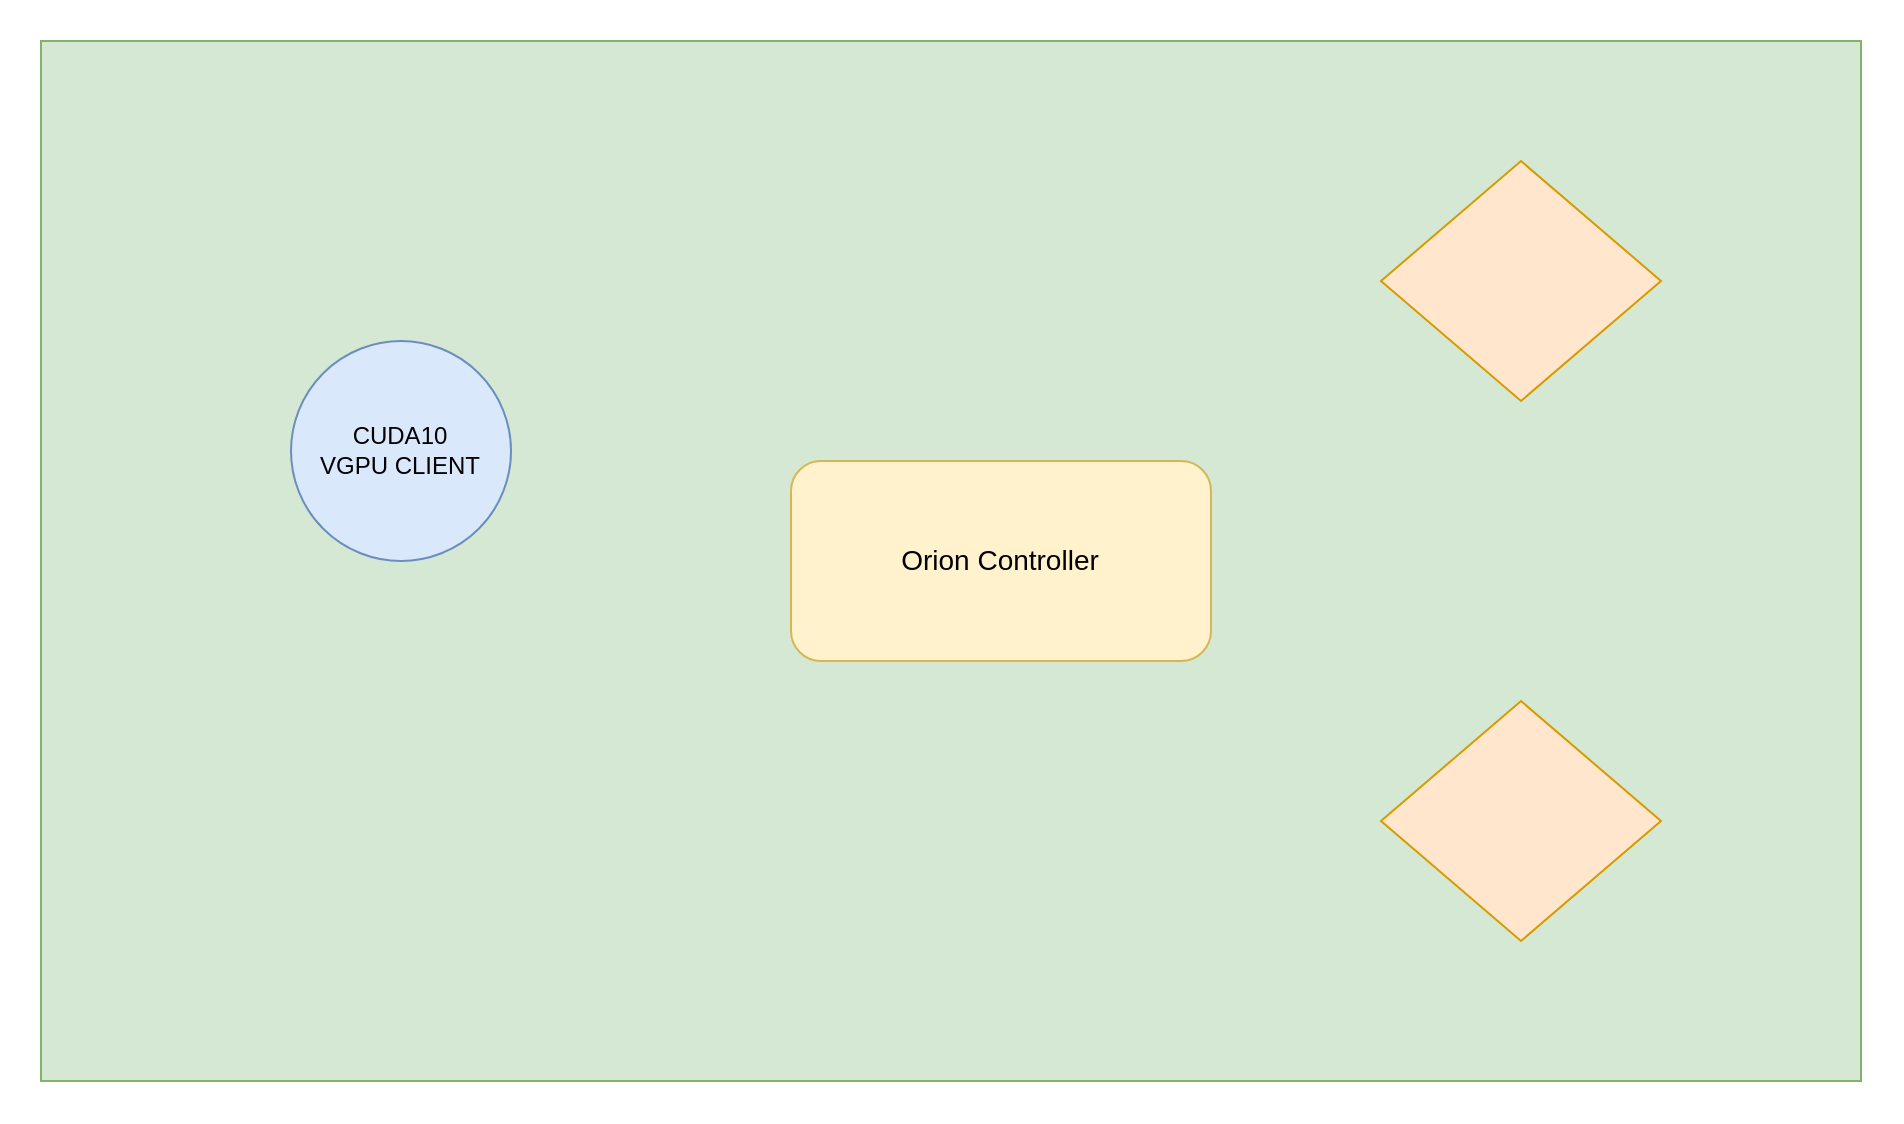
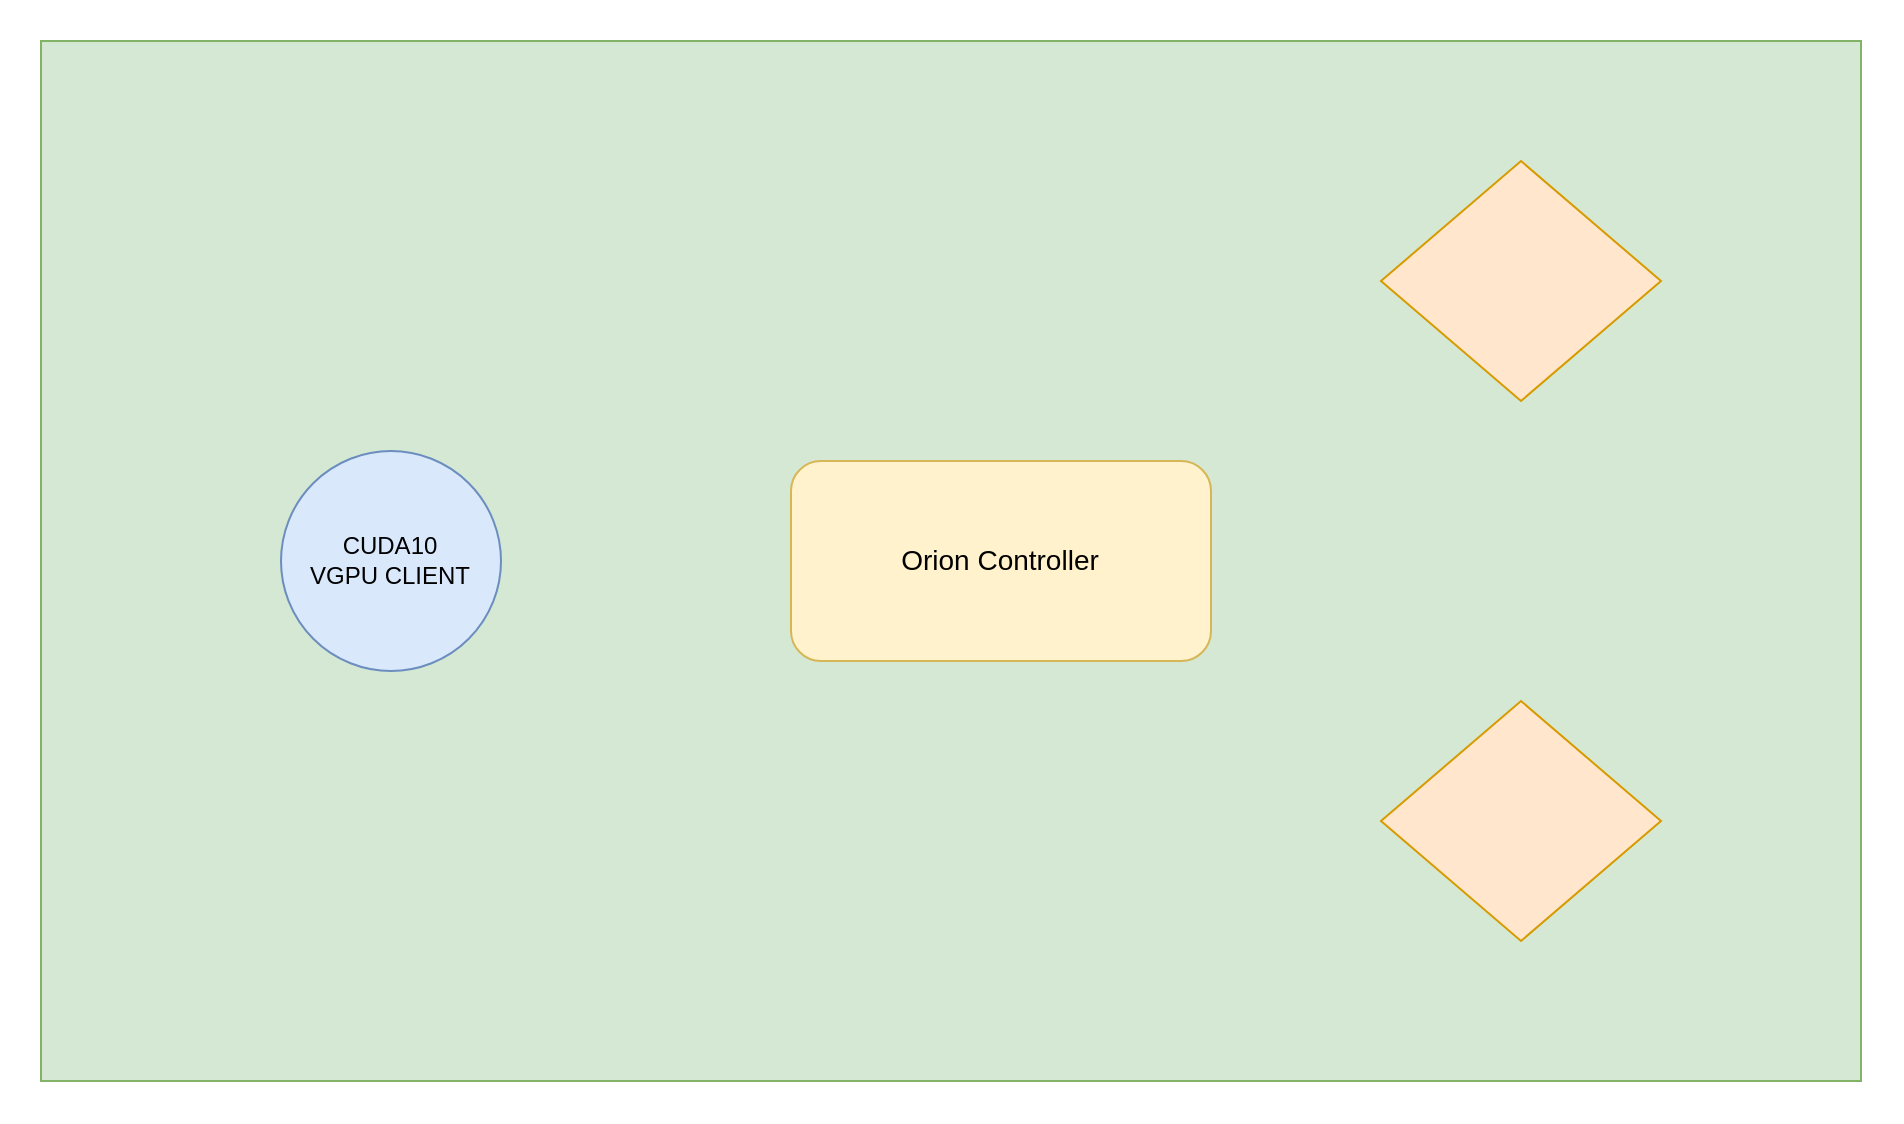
node "CUDA10 VGPU CLIENT": moved (401, 451) -> (391, 561)
